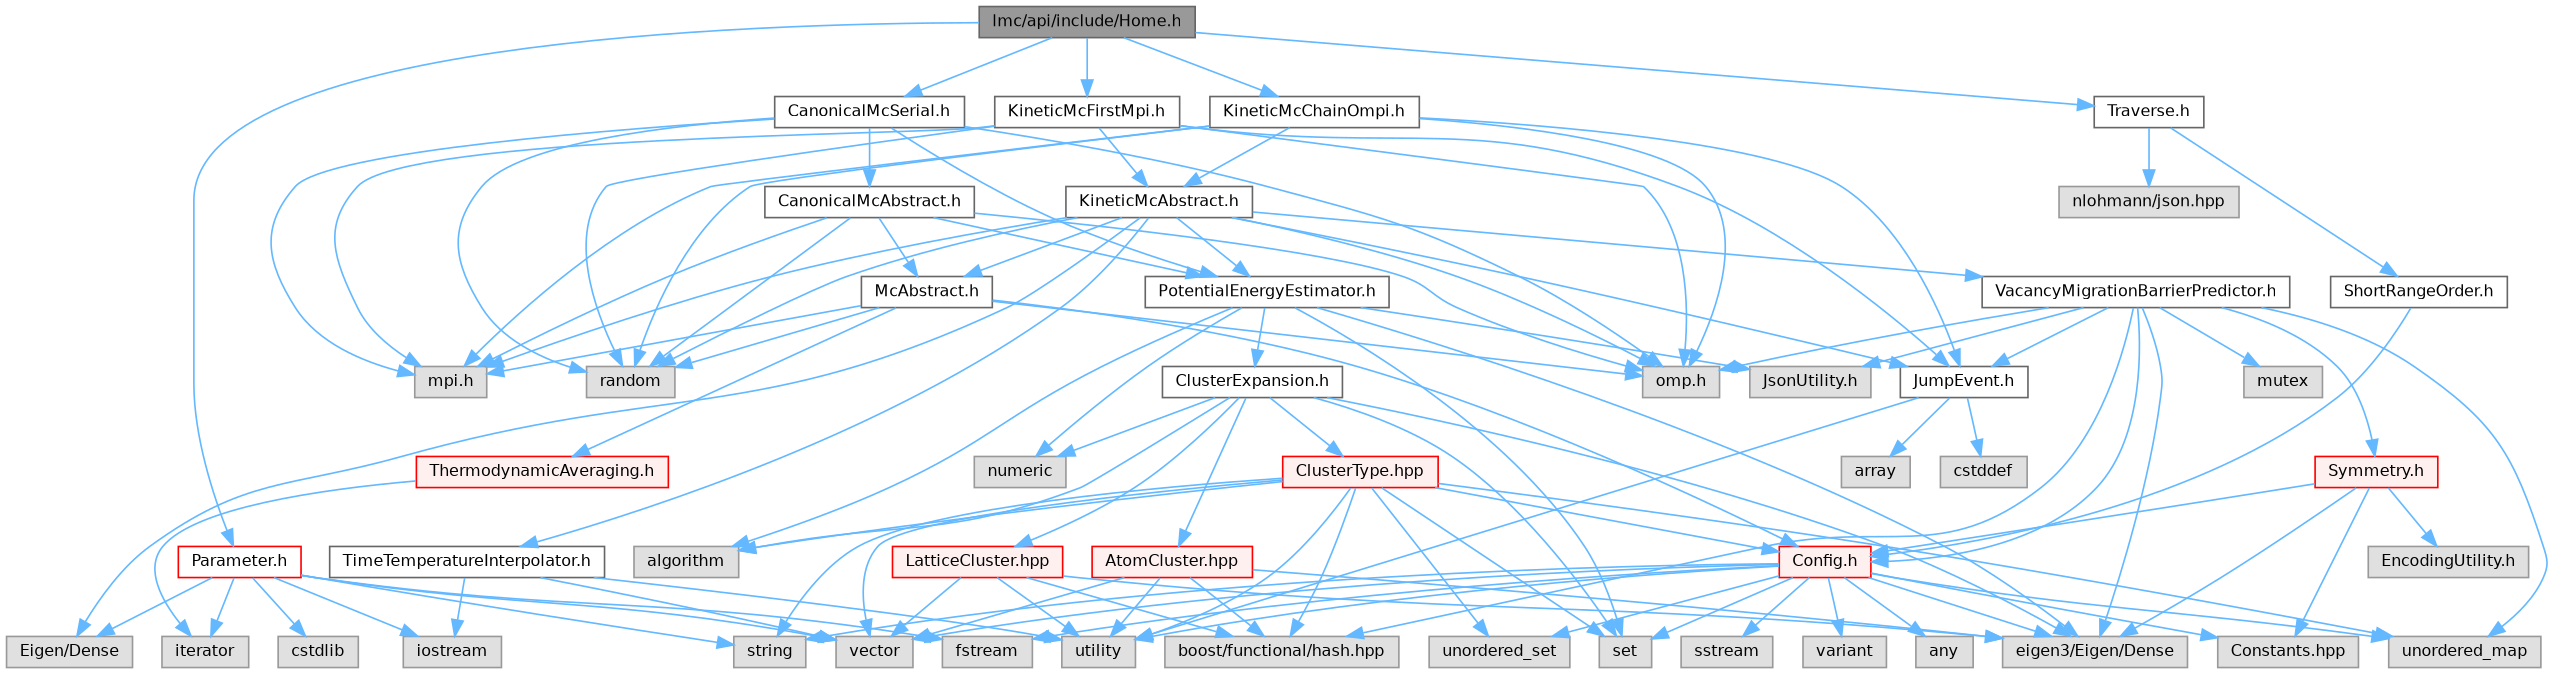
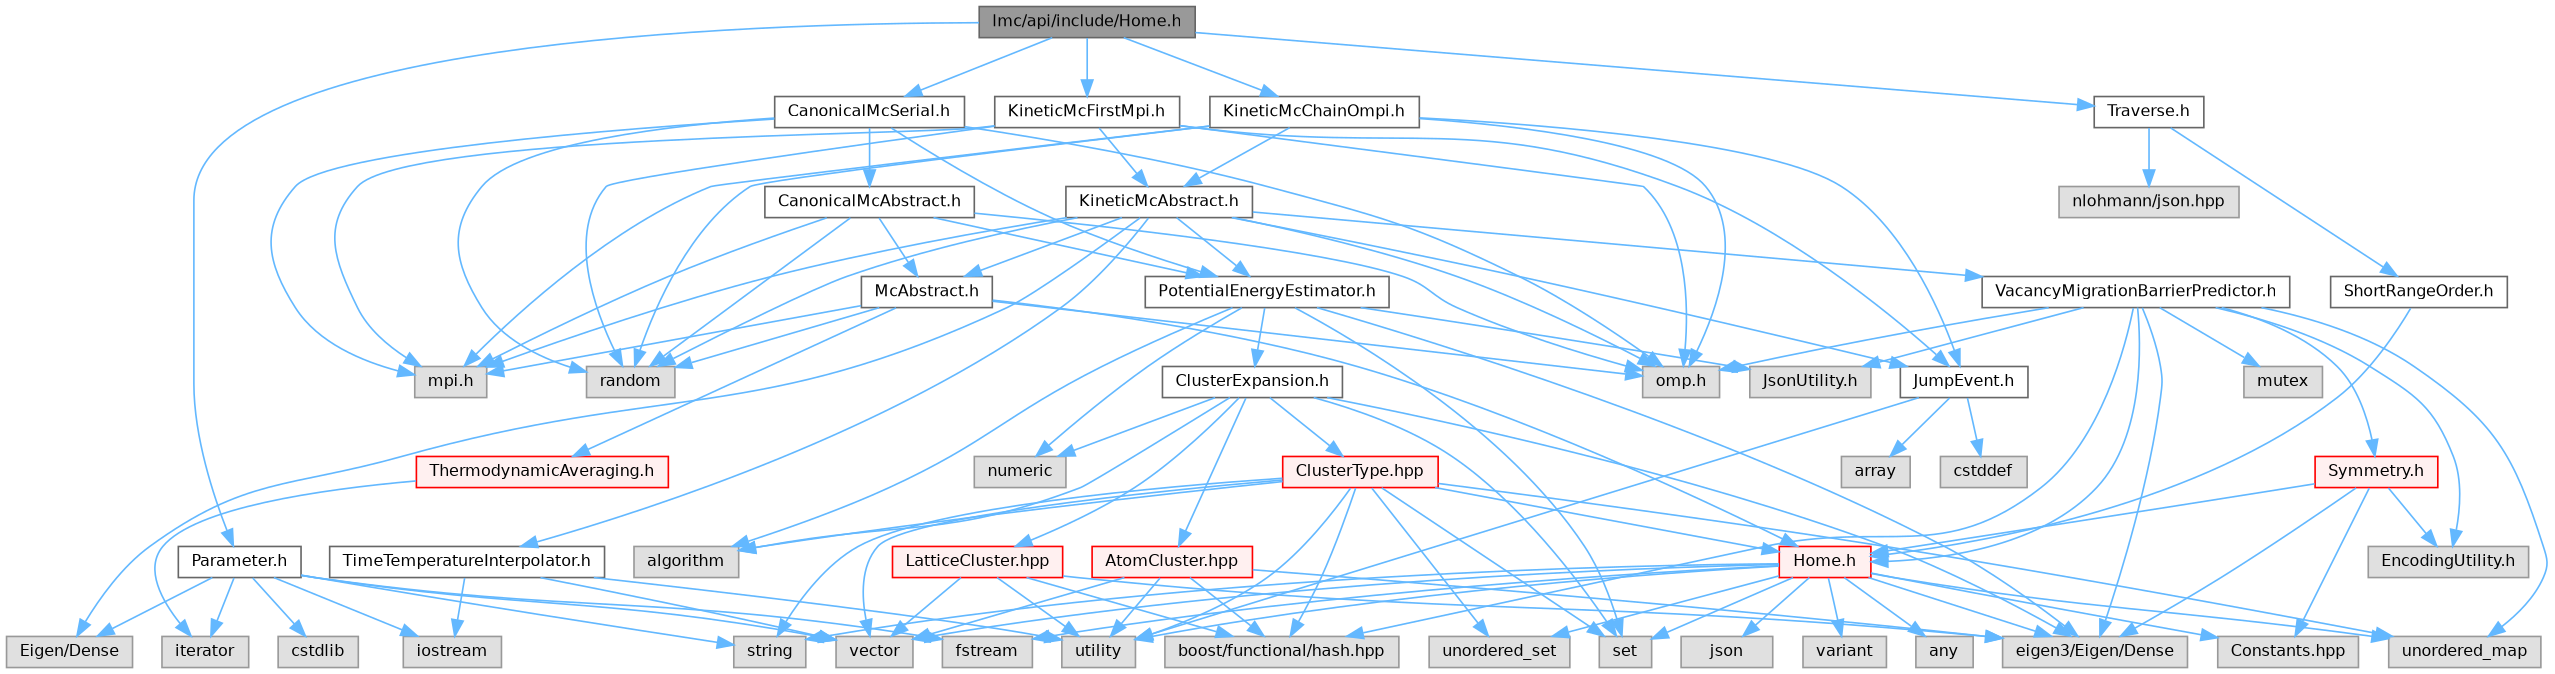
edge "VacancyMigrationBarrierPredictor.h" -> "JumpEvent.h": now "VacancyMigrationBarrierPredictor.h" -> "EncodingUtility.h"
node "Parameter.h": color red -> grey40
node "Config.h": label "Config.h" -> "Home.h"
node "sstream": label "sstream" -> "json"
